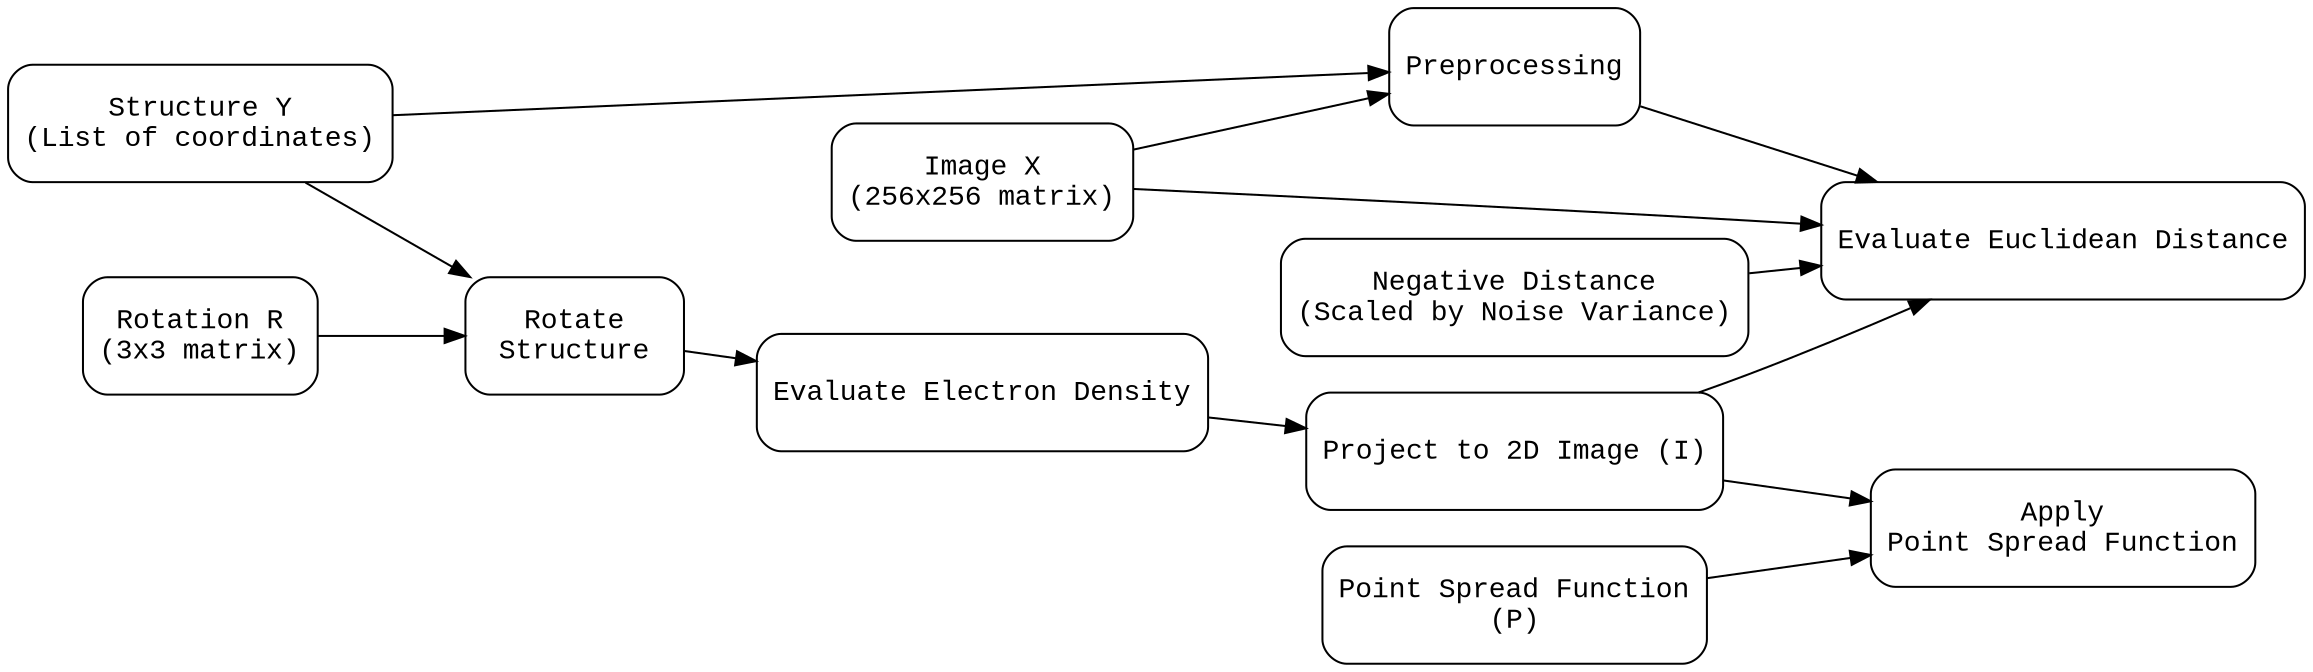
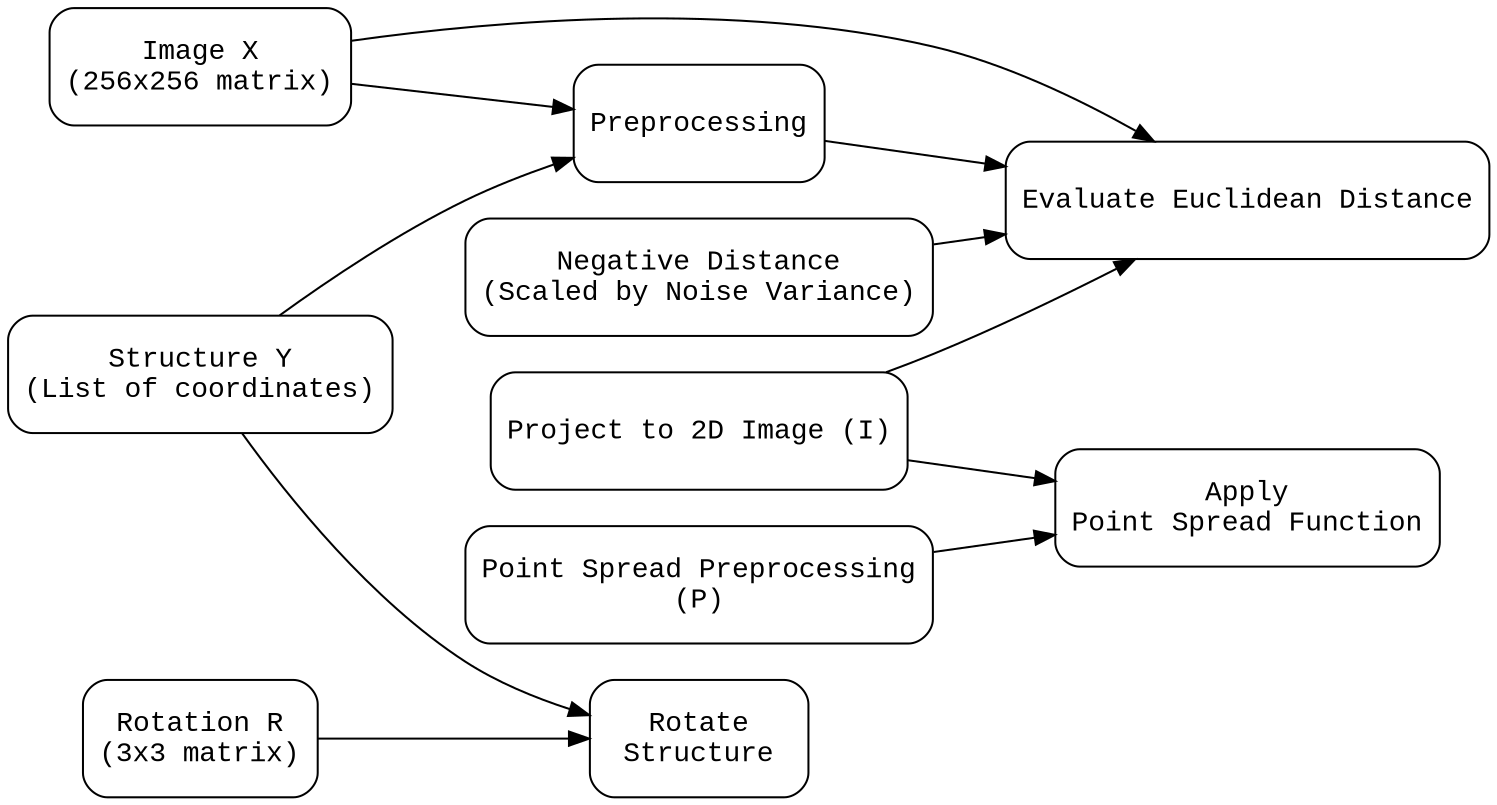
node "Evaluate Electron Density": removed
node "Point Spread Function (P)": label "Point Spread Function (P)" -> "Point Spread Preprocessing (P)"
